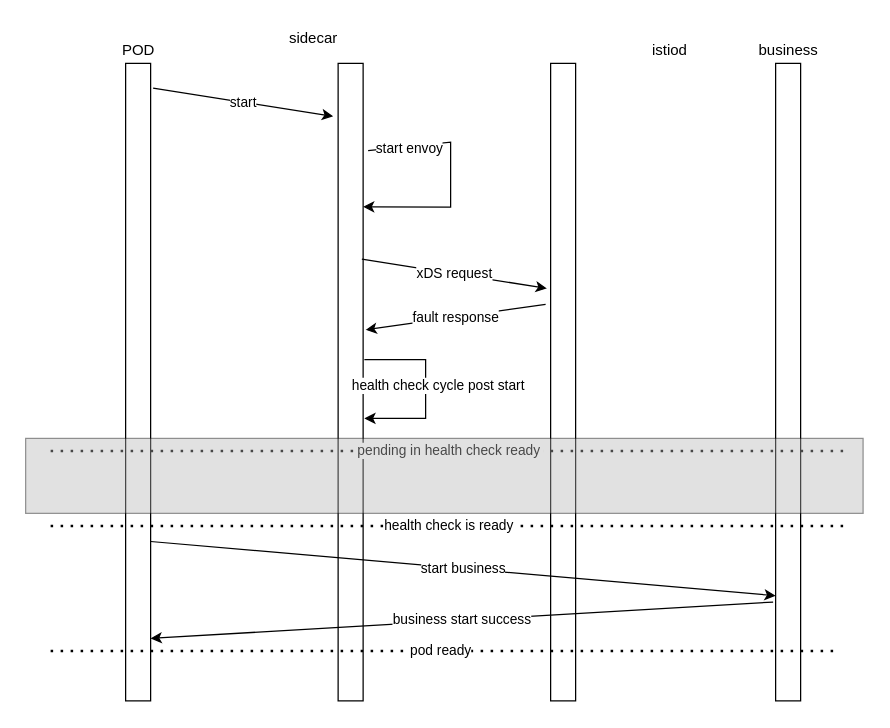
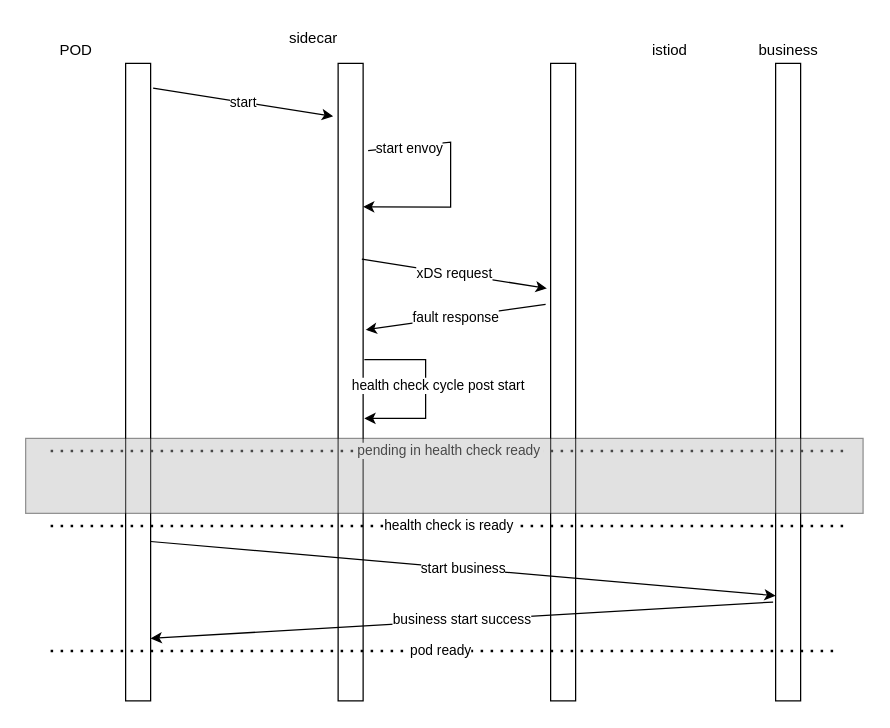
node "POD": moved (138, 51) -> (76, 51)
